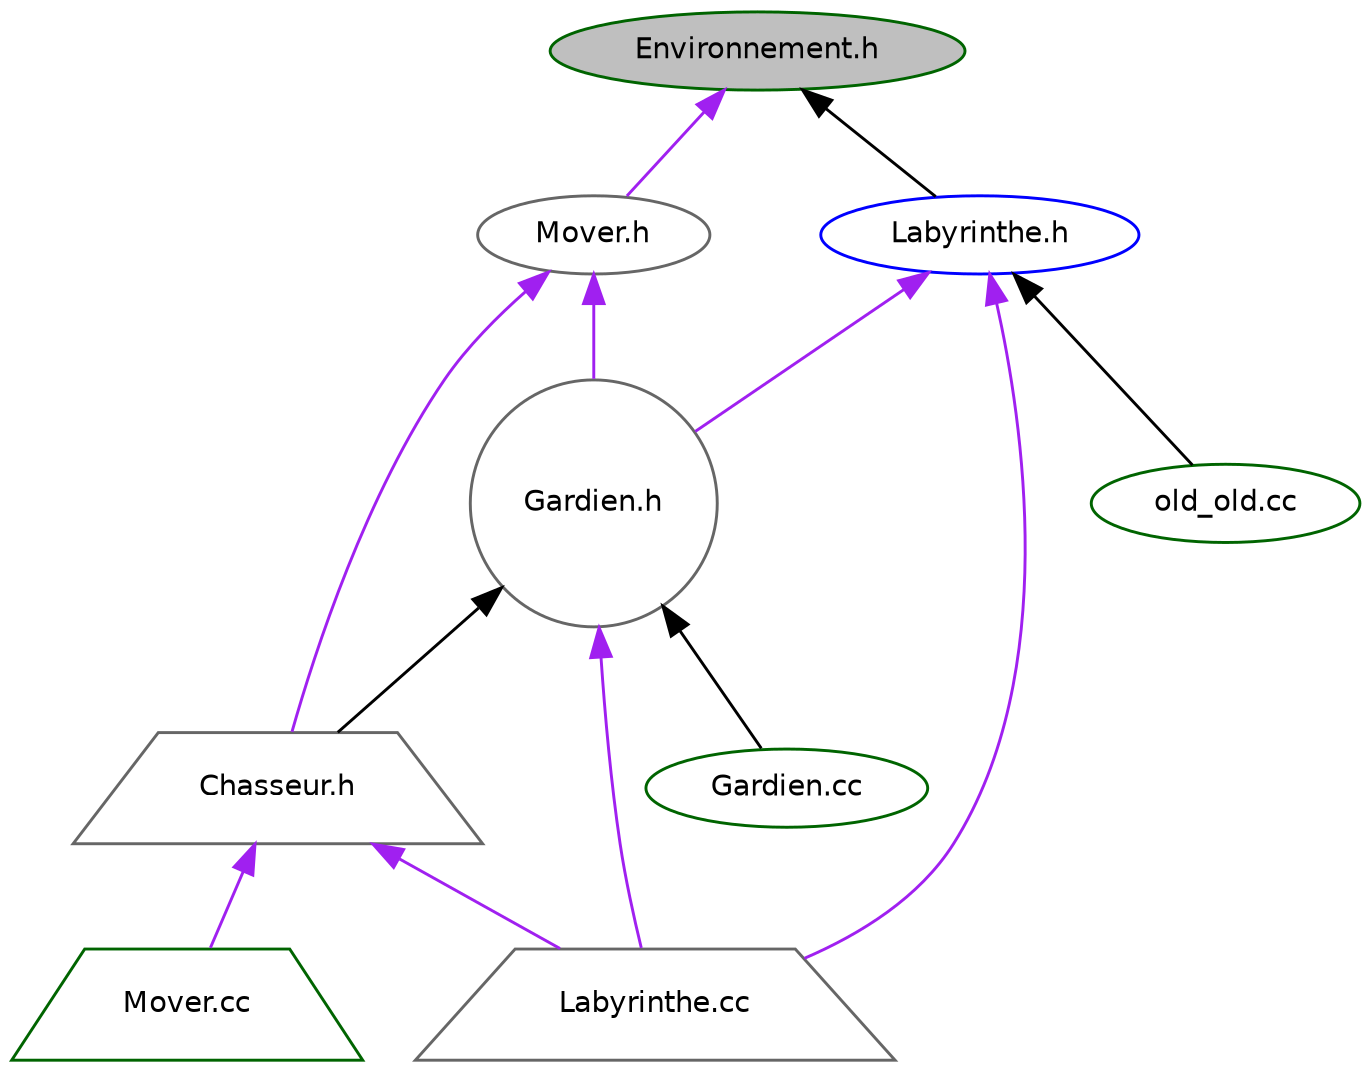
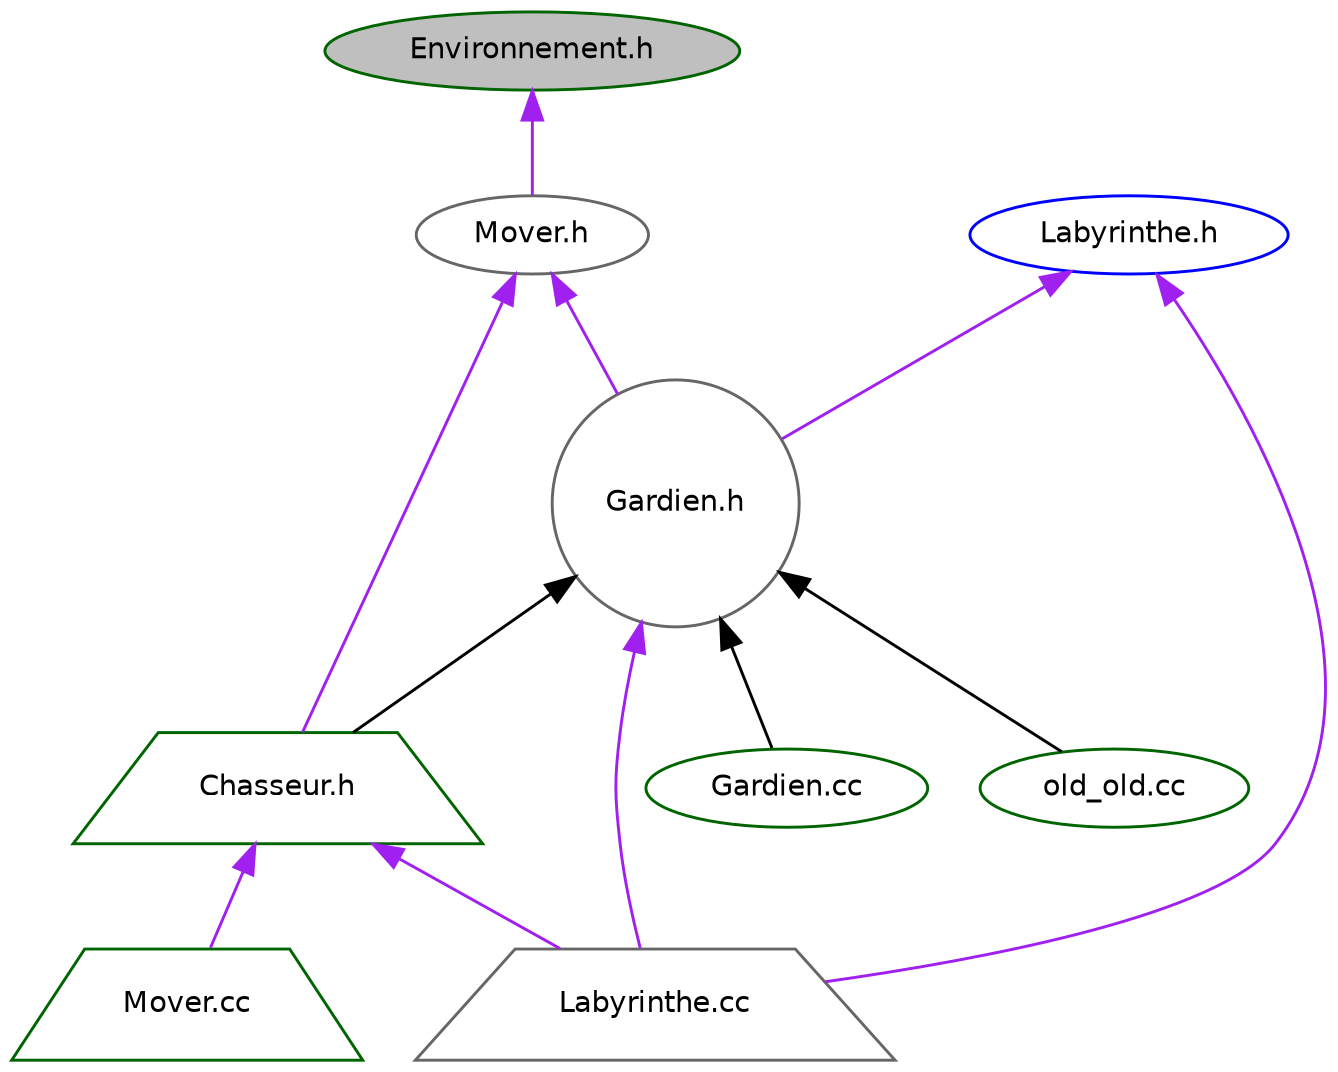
edge "Labyrinthe.h" -> "Environnement.h": removed
edge "old_old.cc" -> "Labyrinthe.h": now "old_old.cc" -> "Gardien.h"
node "Chasseur.h": color gray40 -> darkgreen
